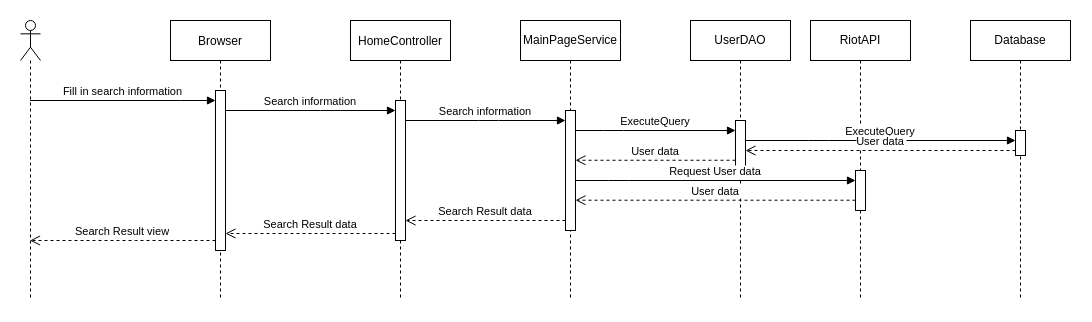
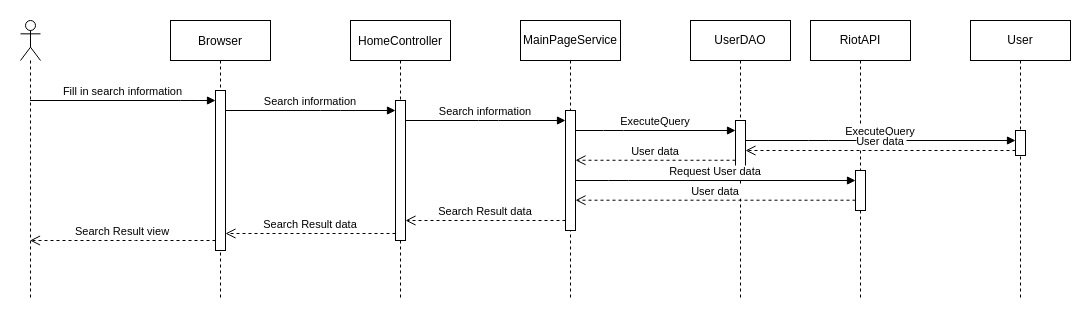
node "Database": label "Database" -> "User"
